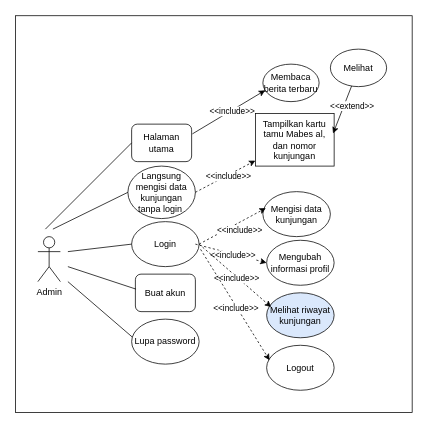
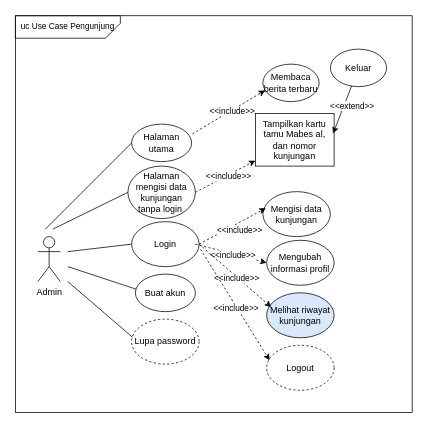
node "uc Use Case Pengunjung": added
node "Melihat": label "Melihat" -> "Keluar"
edge "Halaman utama" -> "Membaca berita terbaru": style solid -> dashed
node "Halaman utama": shape rounded rectangle -> ellipse
node "Langsung mengisi data kunjungan tanpa login": label "Langsung mengisi data kunjungan tanpa login" -> "Halaman mengisi data kunjungan tanpa login"
node "Buat akun": shape rounded rectangle -> ellipse
node "Lupa password": style solid -> dashed
node "Logout": style solid -> dashed
